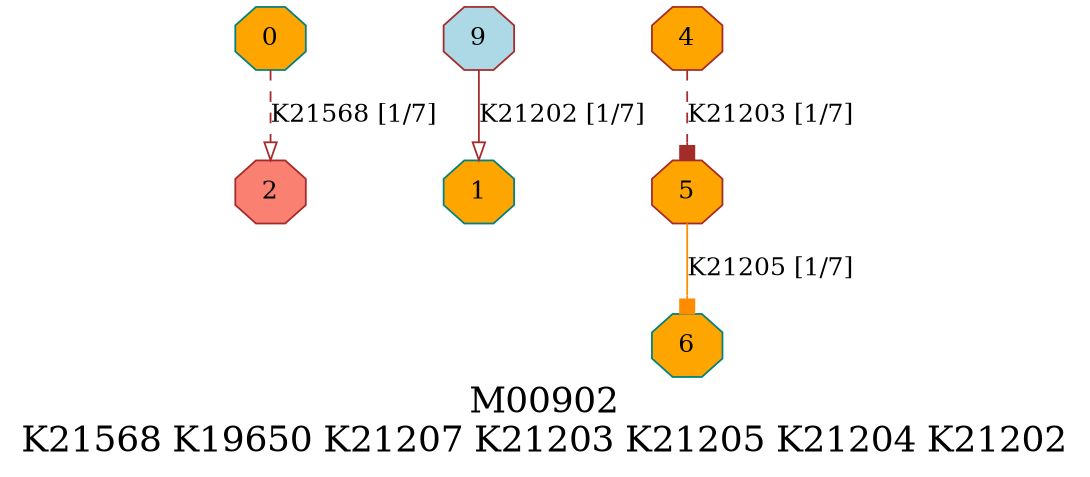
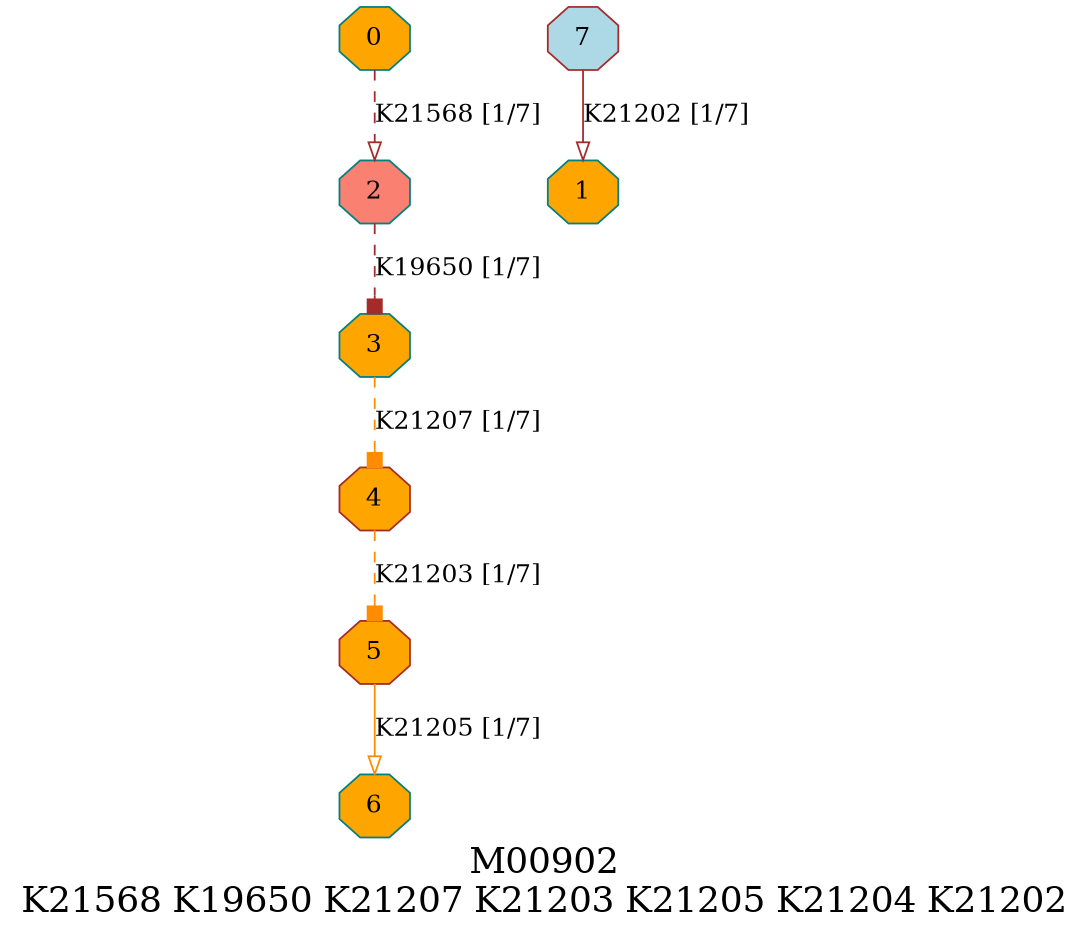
node "9": label "9" -> "7"
edge "4" -> "5": color brown -> darkorange
node "2": color brown -> teal
edge "5" -> "6": arrowhead box -> onormal
node "3": added
